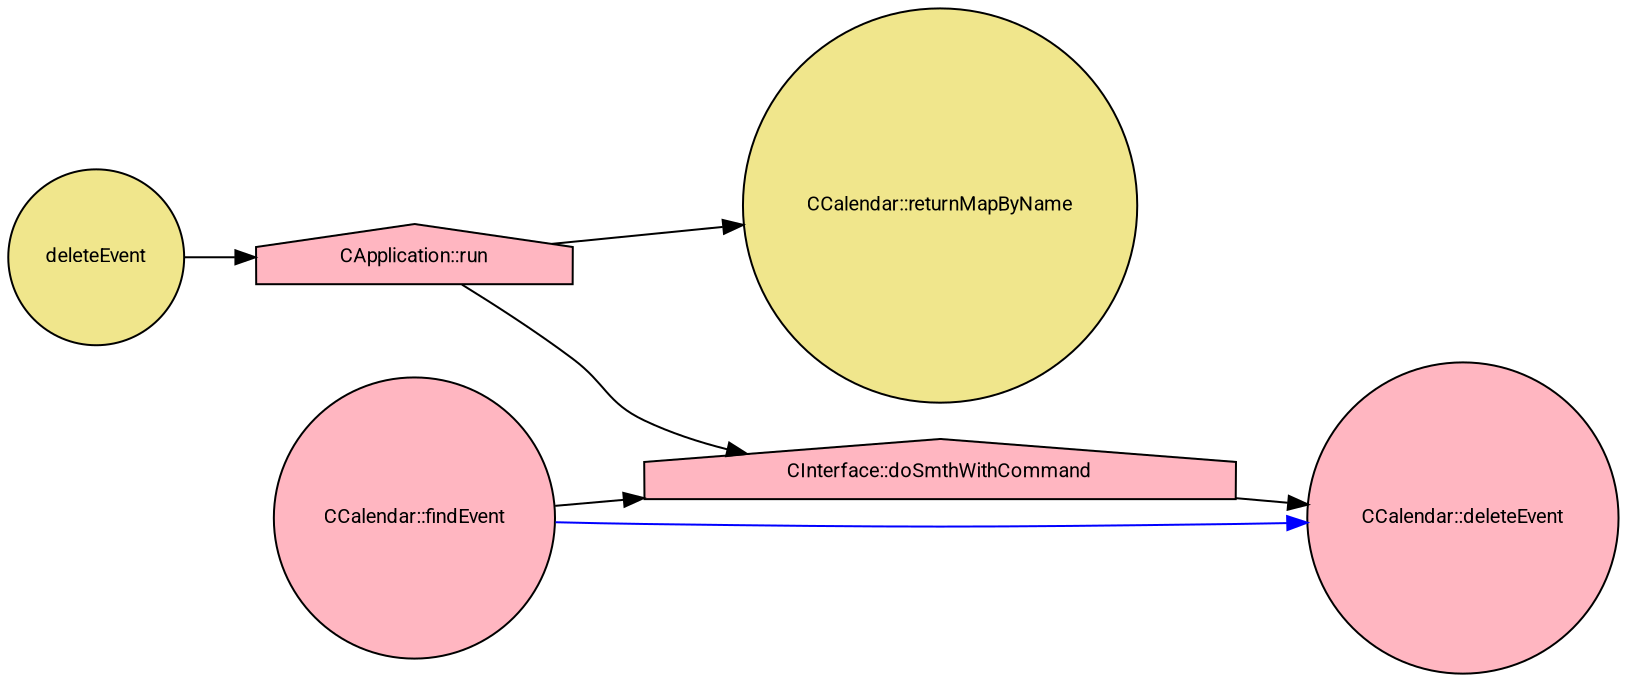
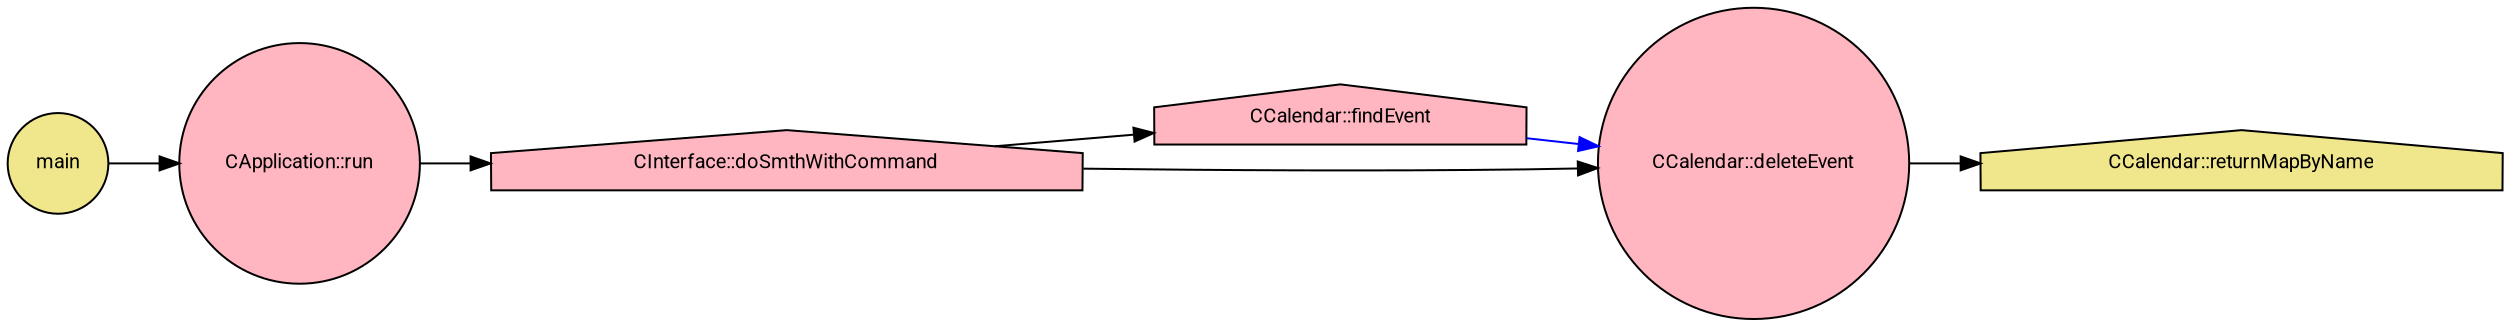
node "CCalendar::returnMapByName": shape circle -> house
edge "CApplication::run" -> "CCalendar::returnMapByName": now "CCalendar::deleteEvent" -> "CCalendar::returnMapByName"
node "deleteEvent": label "deleteEvent" -> "main"
node "CApplication::run": shape house -> circle
edge "CCalendar::findEvent" -> "CInterface::doSmthWithCommand": reversed
node "CCalendar::findEvent": shape circle -> house
